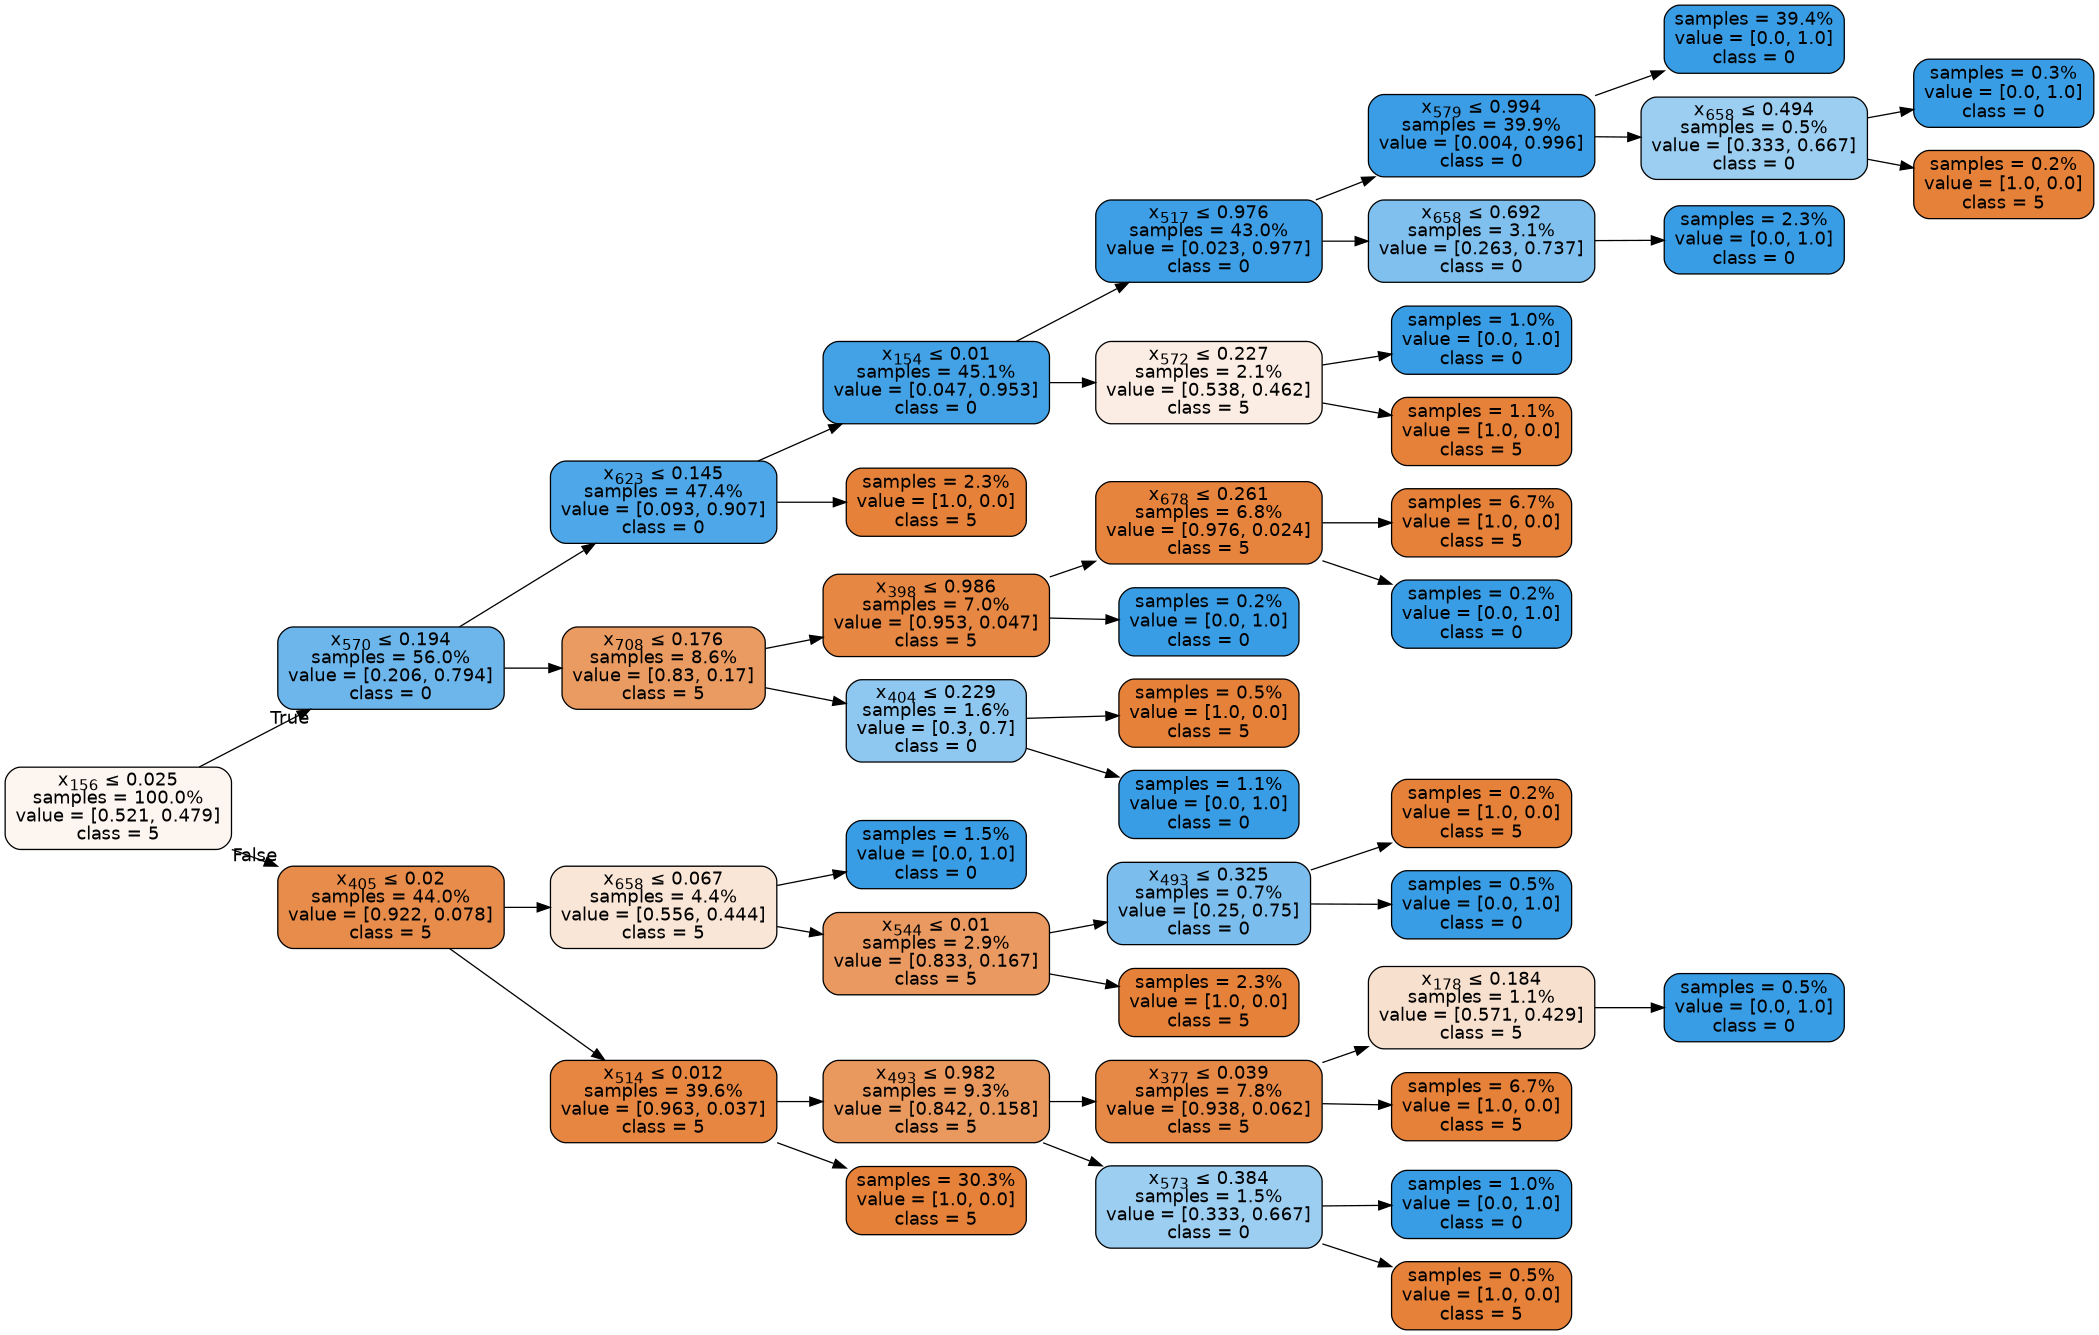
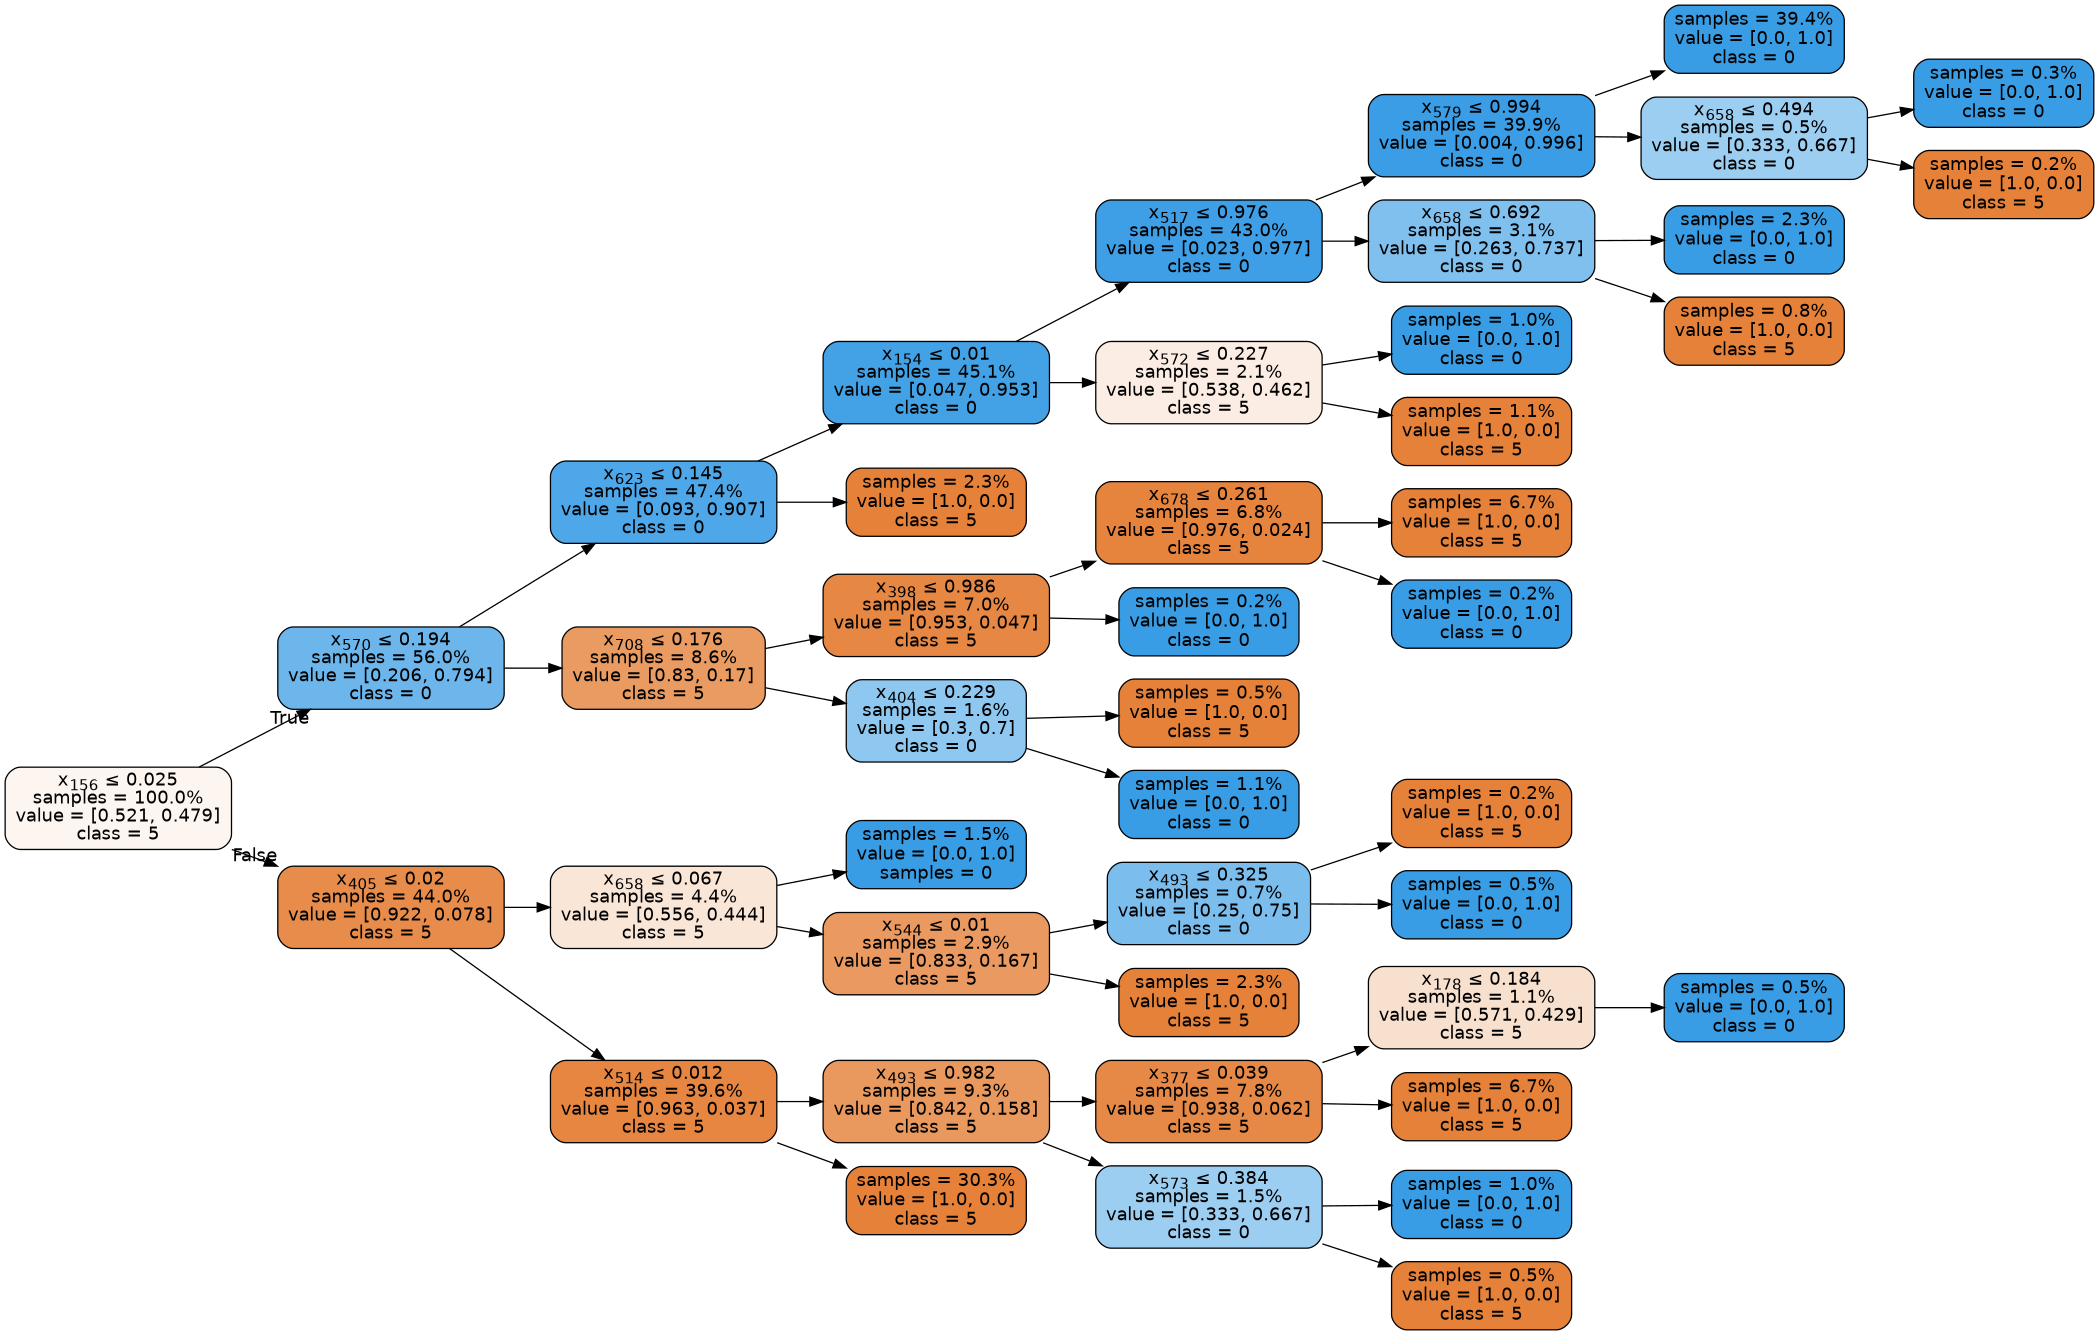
node "samples = 0.8%": added
node "samples = 1.5%": text "class = 0" -> "samples = 0"
